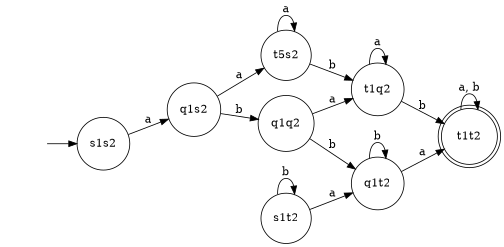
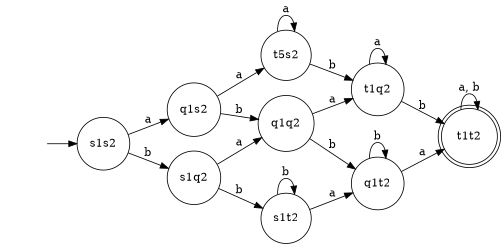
node "s1q2": added
